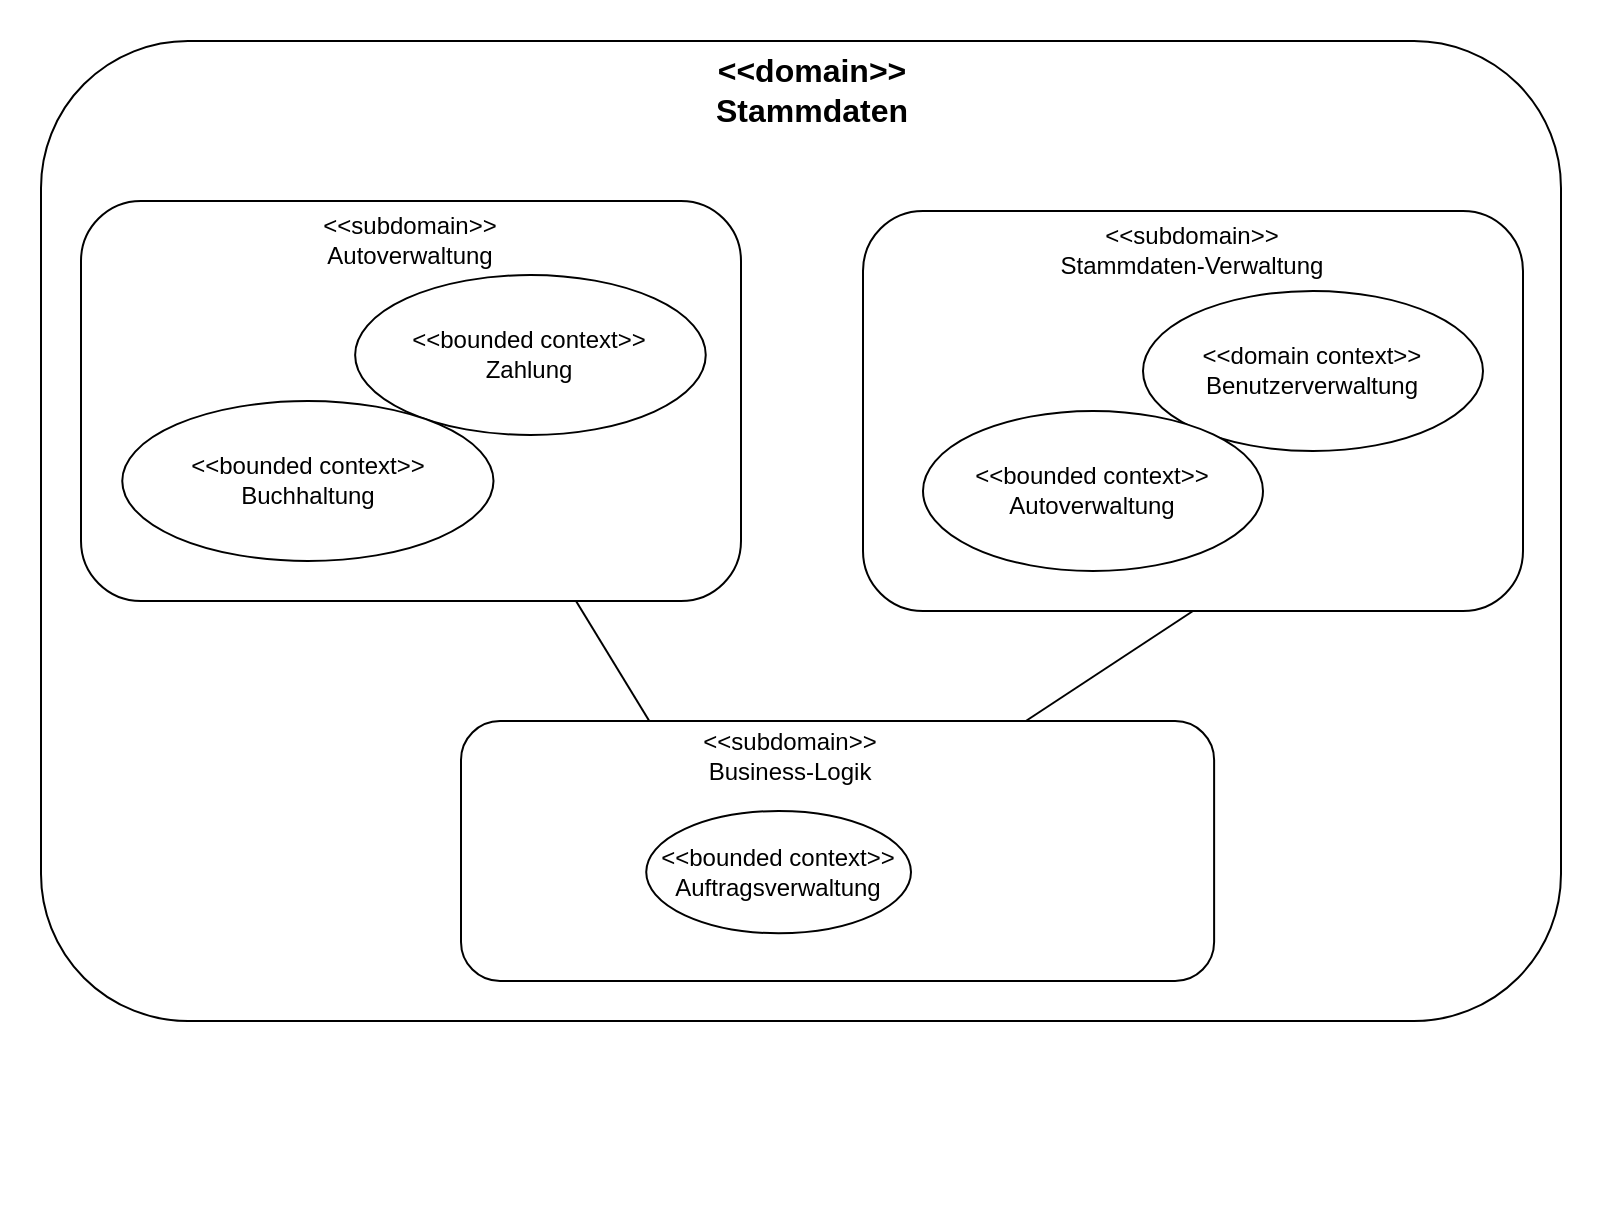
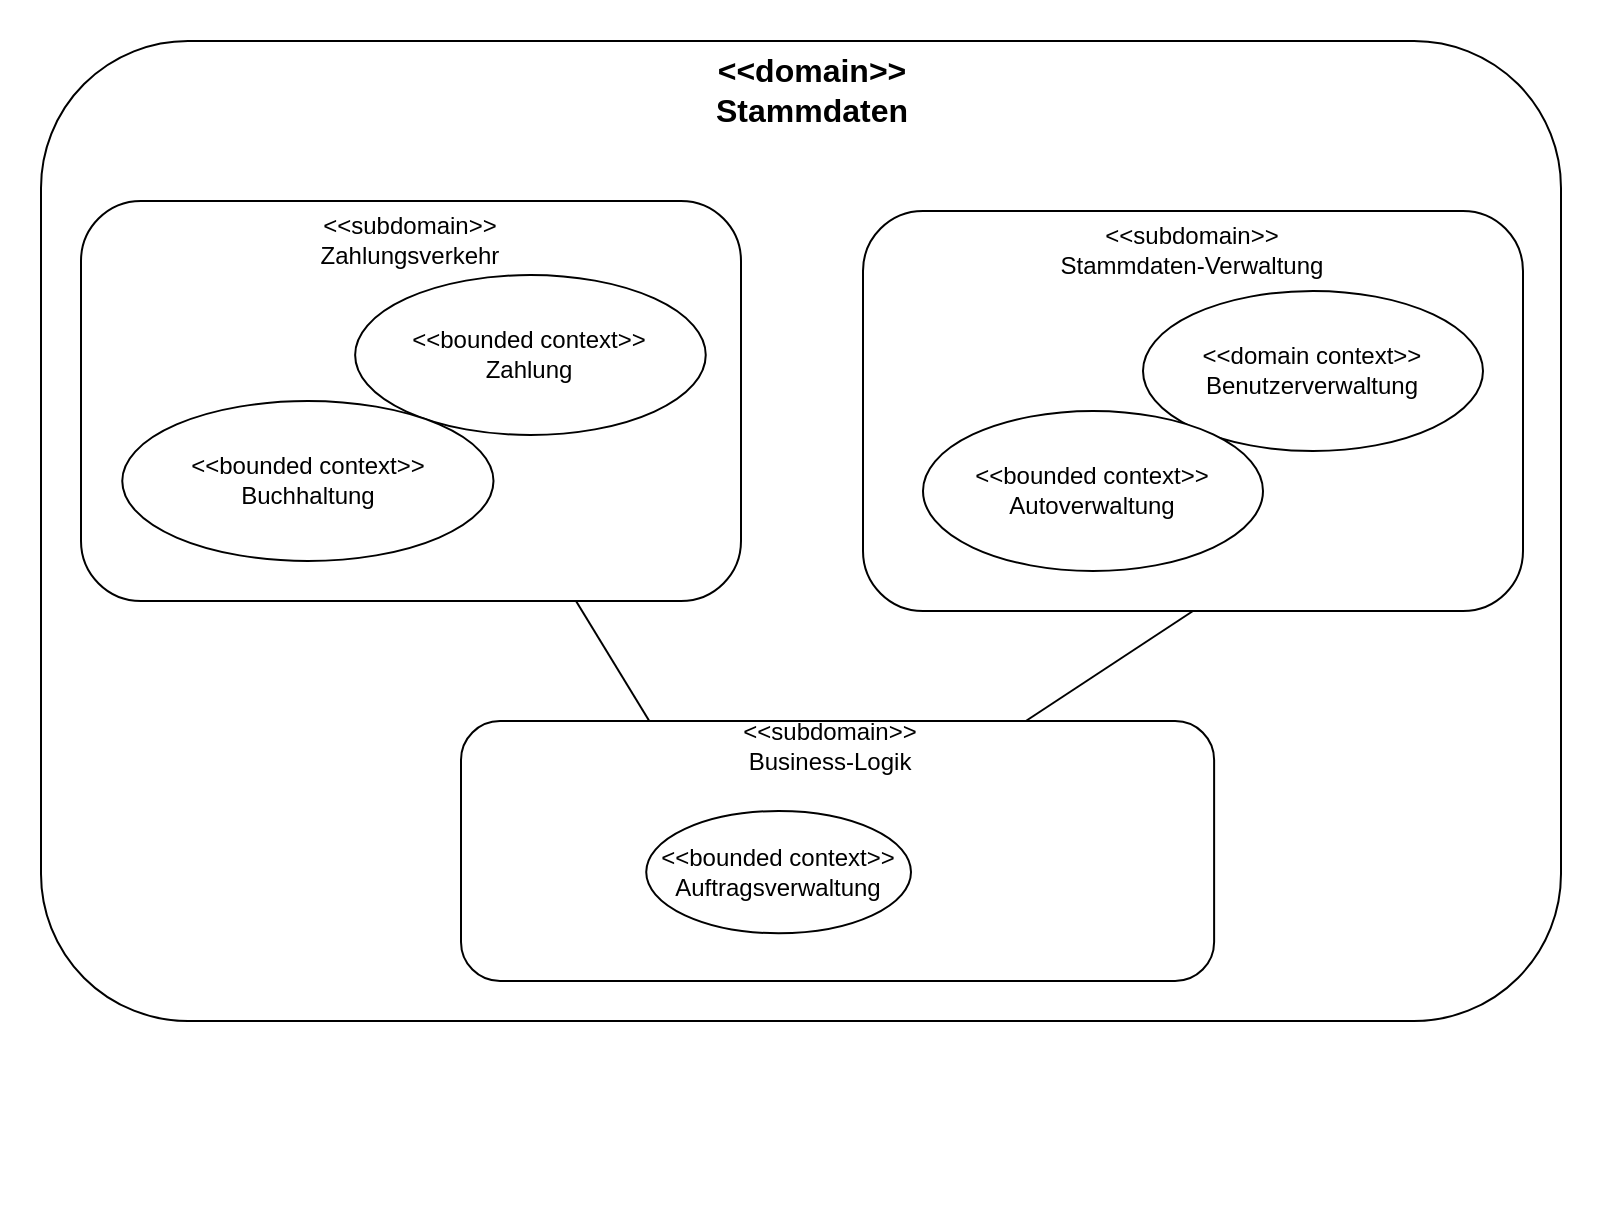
node "<<subdomain>> Autoverwaltung": label "<<subdomain>> Autoverwaltung" -> "<<subdomain>> Zahlungsverkehr"
node "<<subdomain>> Business-Logik": moved (791, 757) -> (831, 747)
